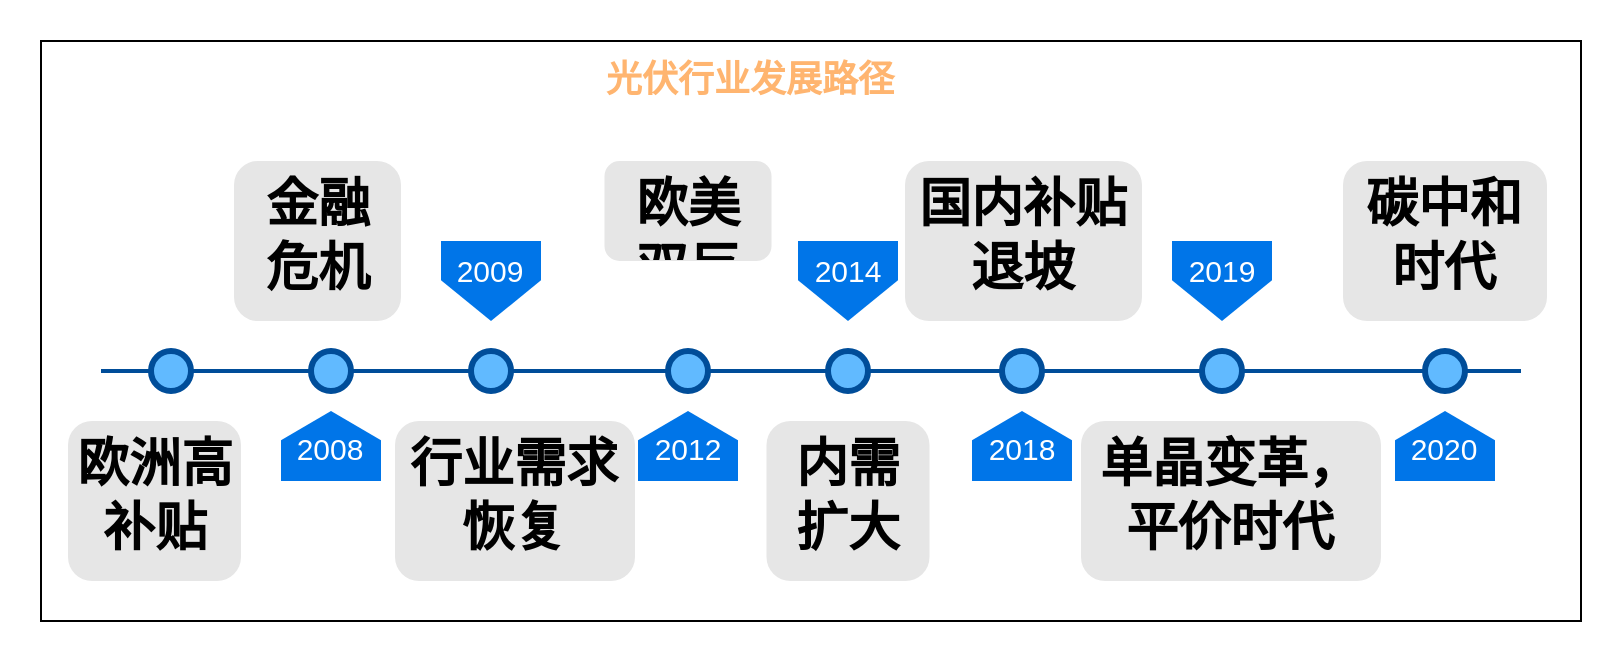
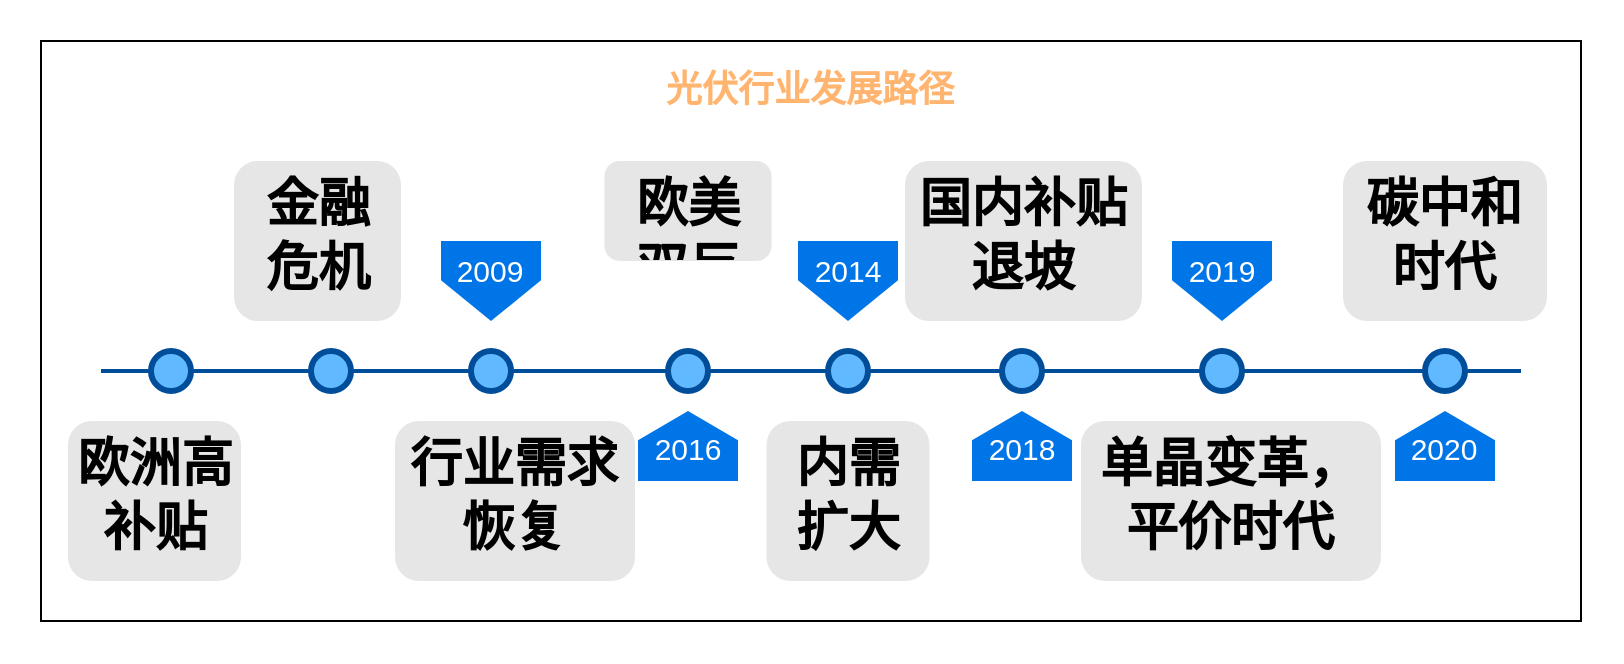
node "光伏行业发展路径": moved (751, 81) -> (811, 91)
node "2008": removed
node "2012": label "2012" -> "2016"
